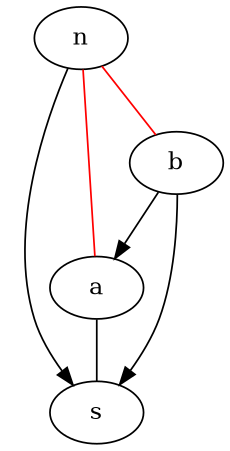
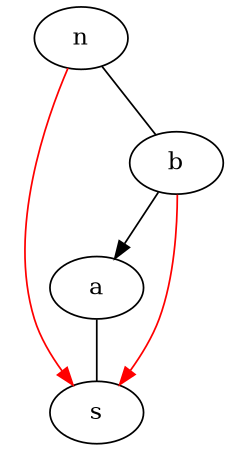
edge "n" -- "b": color red -> black
edge "n" -- "a": removed
edge "n" -> "s": color black -> red
edge "b" -> "s": color black -> red
